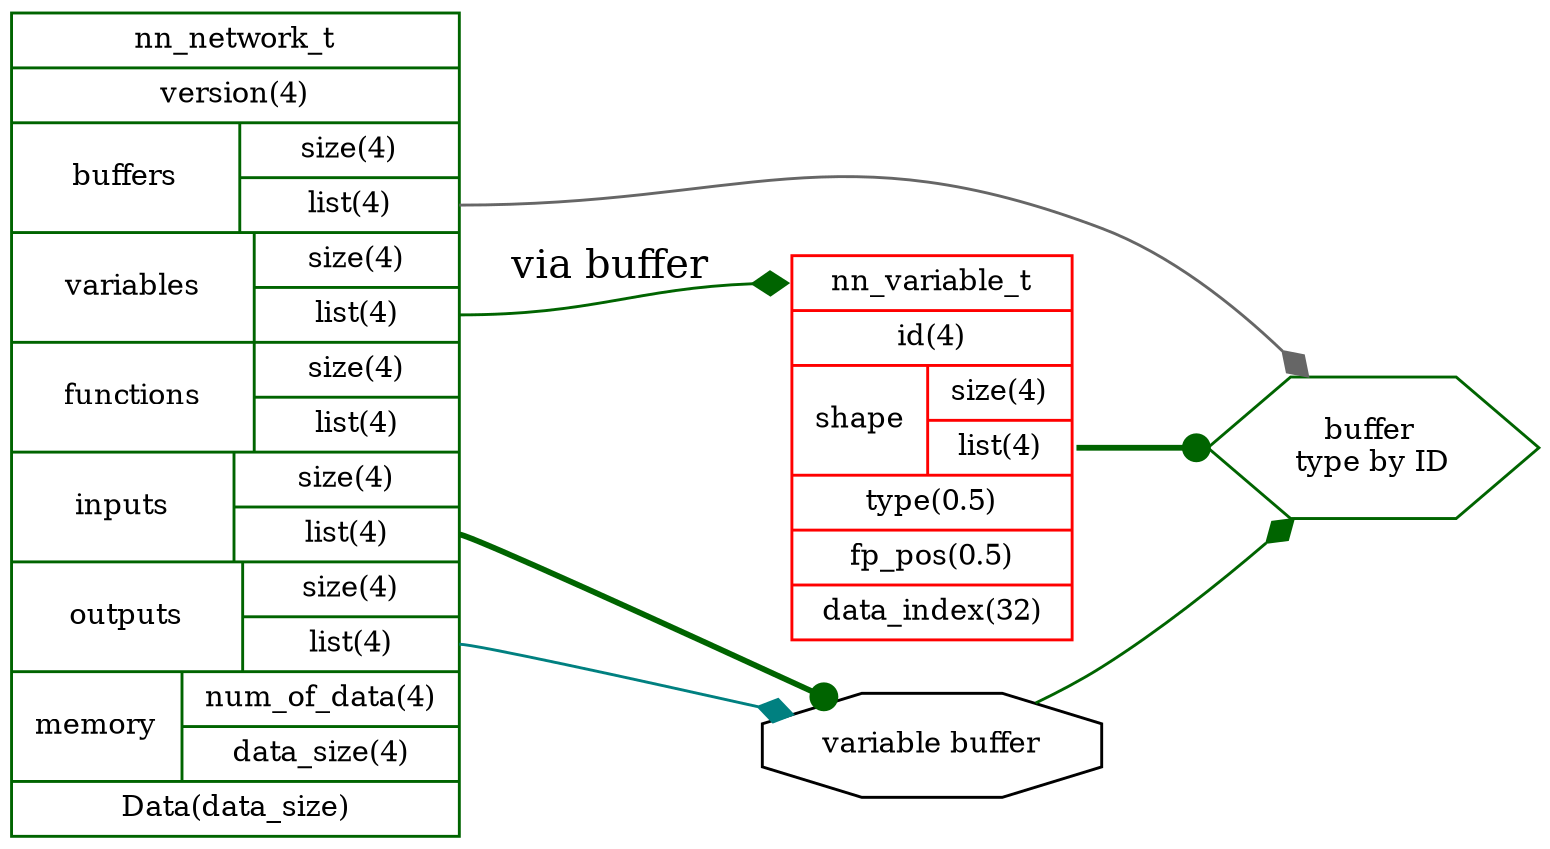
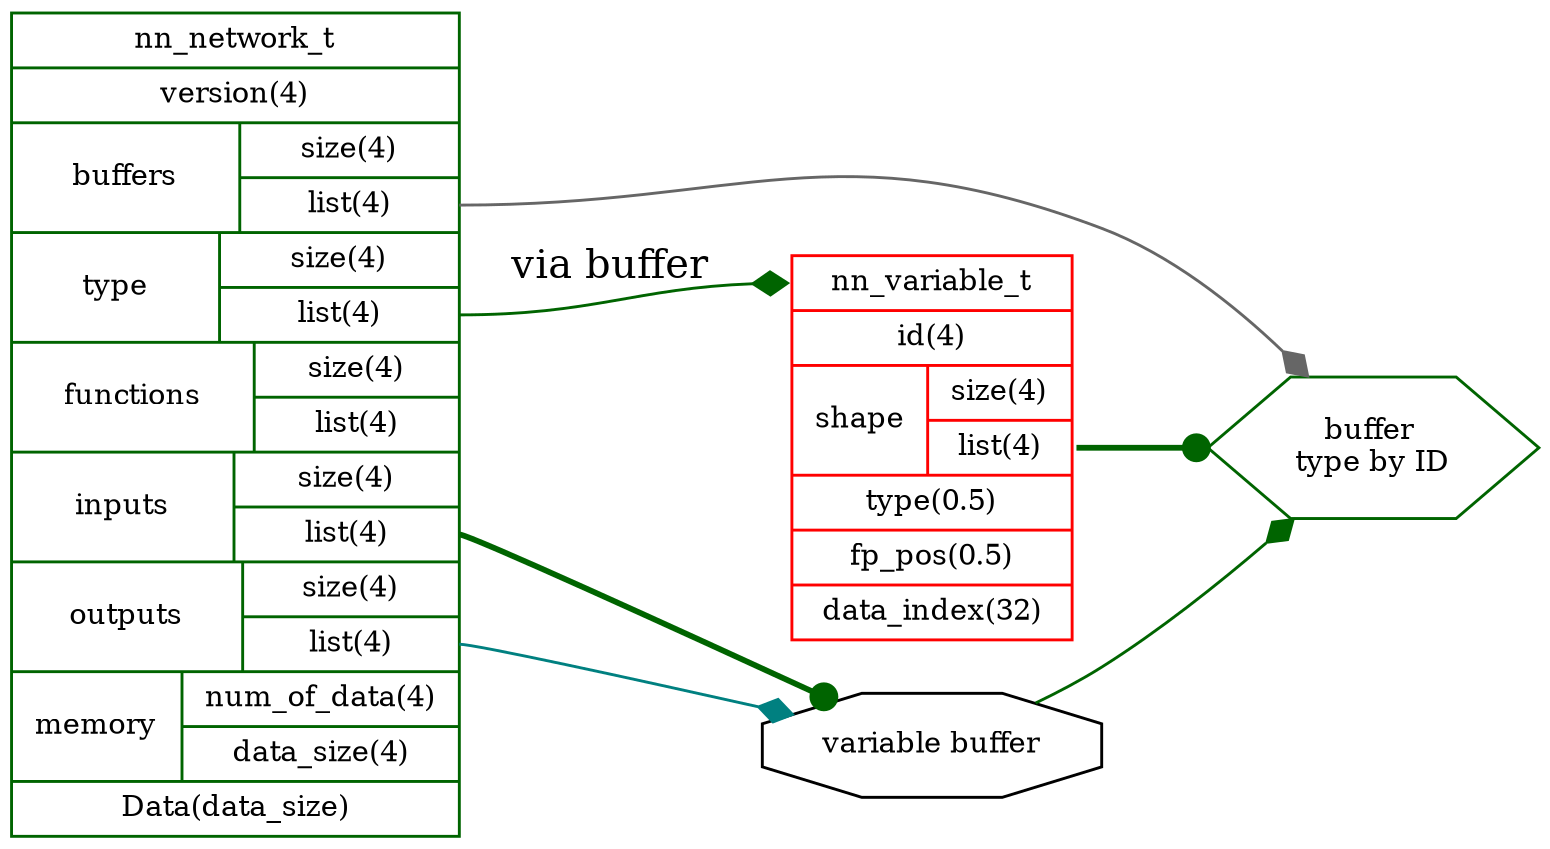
node "nn_network_t": text "variables" -> "type"
